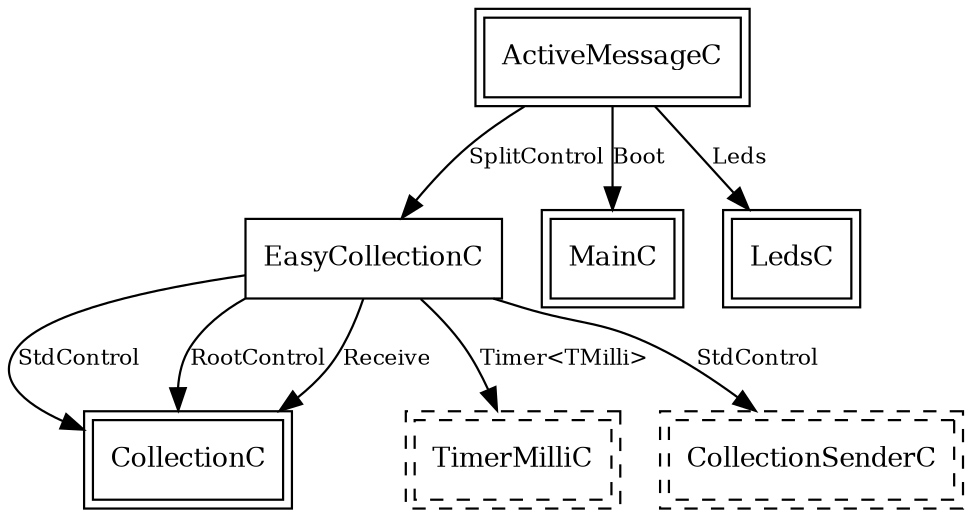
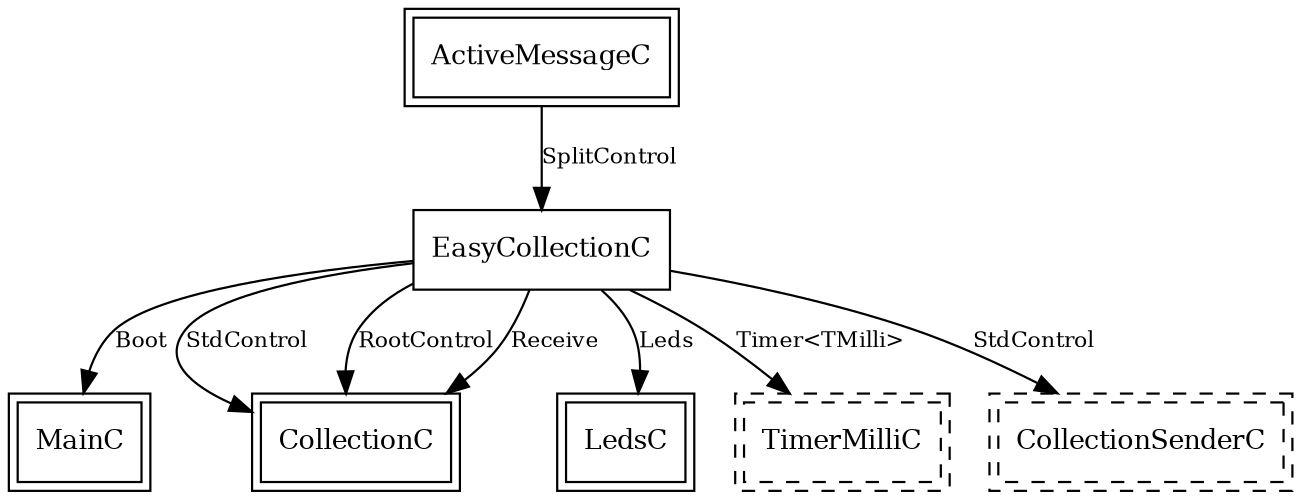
edge "ActiveMessageC" -> "MainC": now "EasyCollectionC" -> "MainC"
edge "ActiveMessageC" -> "LedsC": now "EasyCollectionC" -> "LedsC"
